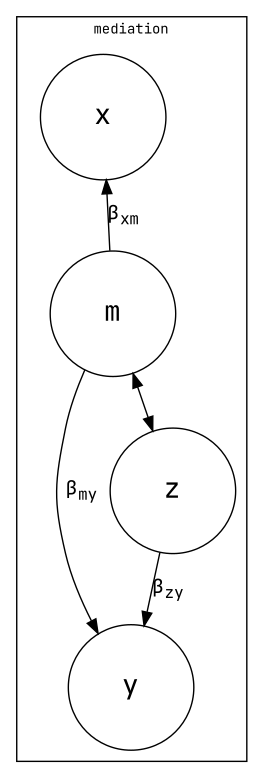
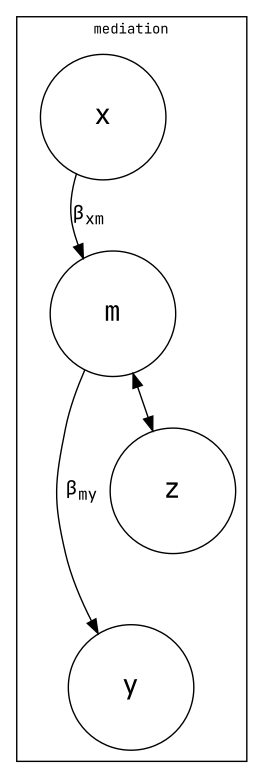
edge "m" -> "x": reversed
edge "z" -> "y": removed, label "β zy"
